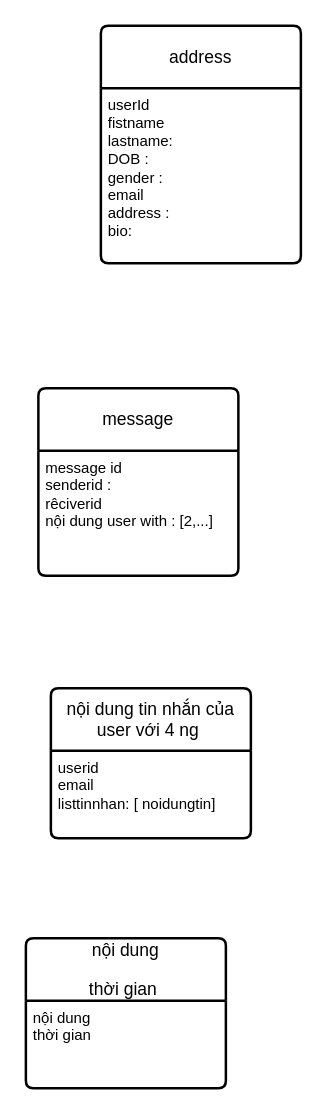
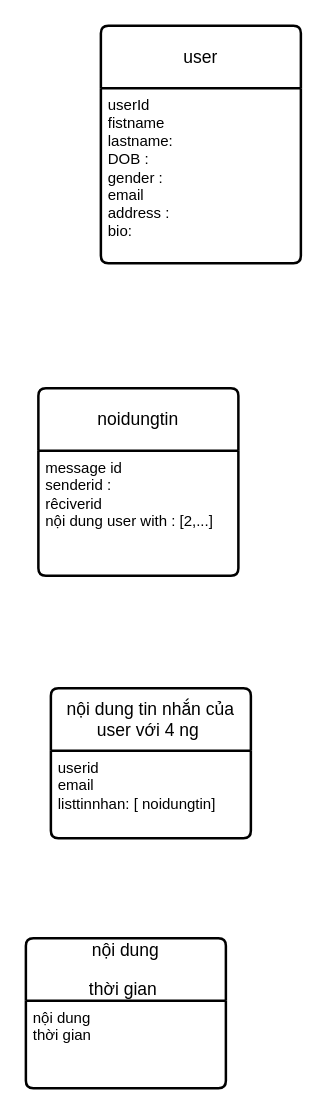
node "address": label "address" -> "user"
node "message": label "message" -> "noidungtin"
